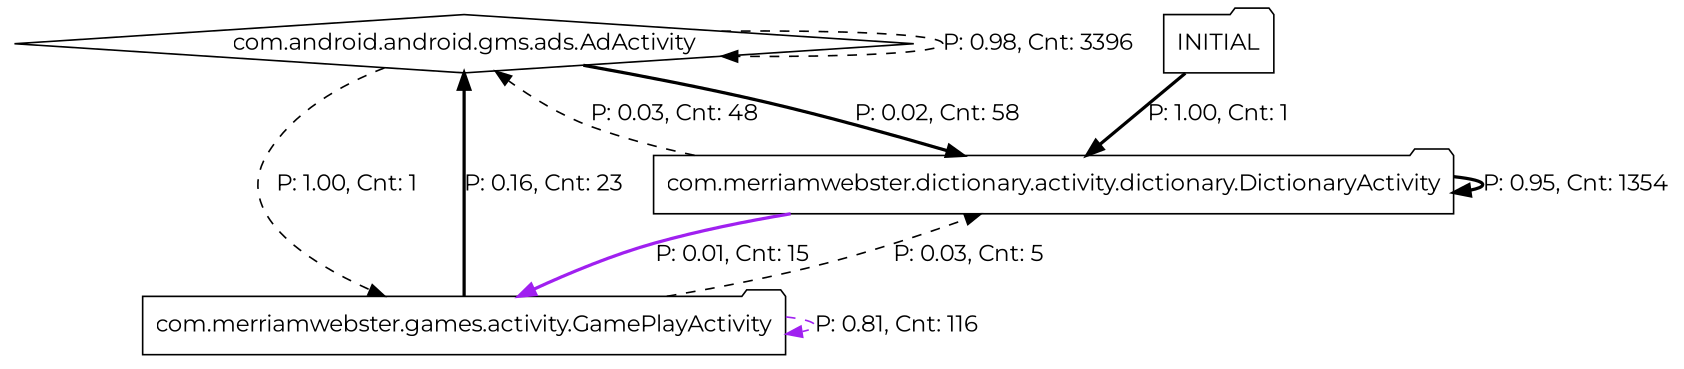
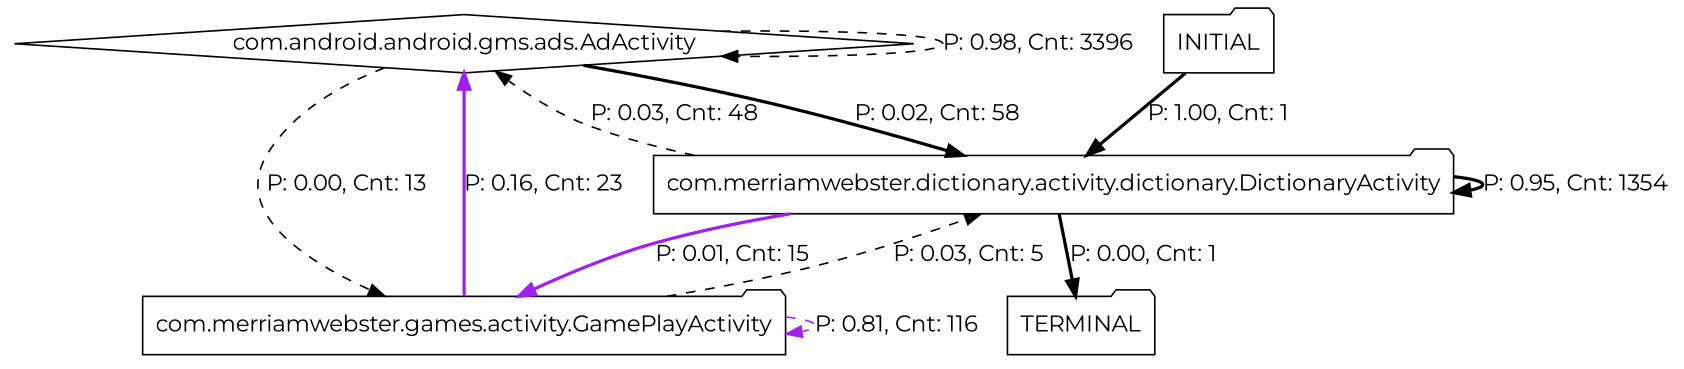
edge "com.android.android.gms.ads.AdActivity" -> "com.merriamwebster.games.activity.GamePlayActivity": label "P: 1.00, Cnt: 1" -> "P: 0.00, Cnt: 13"
edge "com.merriamwebster.games.activity.GamePlayActivity" -> "com.android.android.gms.ads.AdActivity": color black -> purple
node "TERMINAL": added
